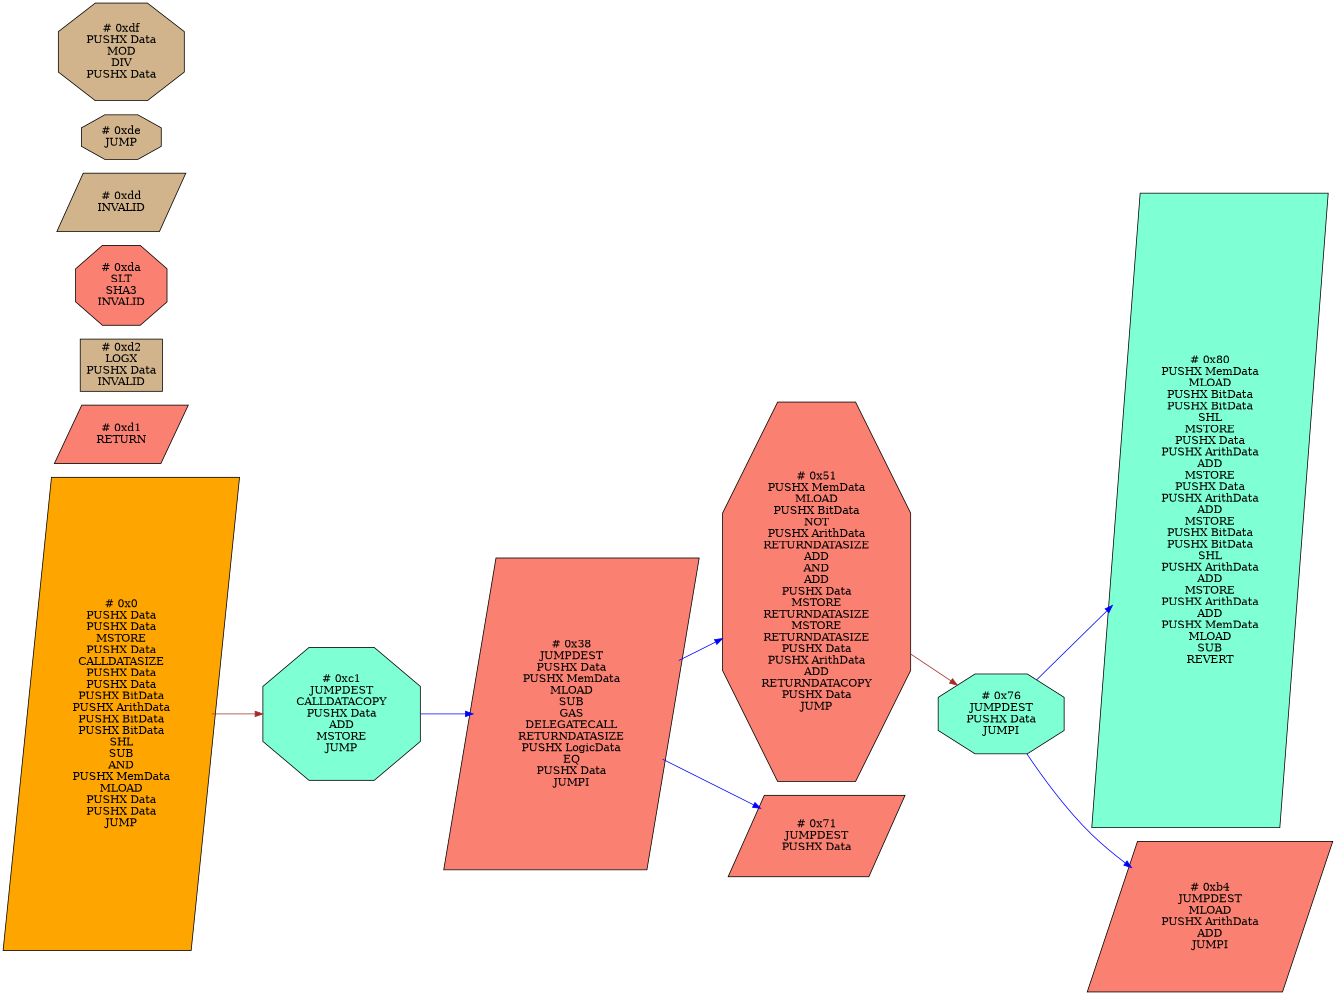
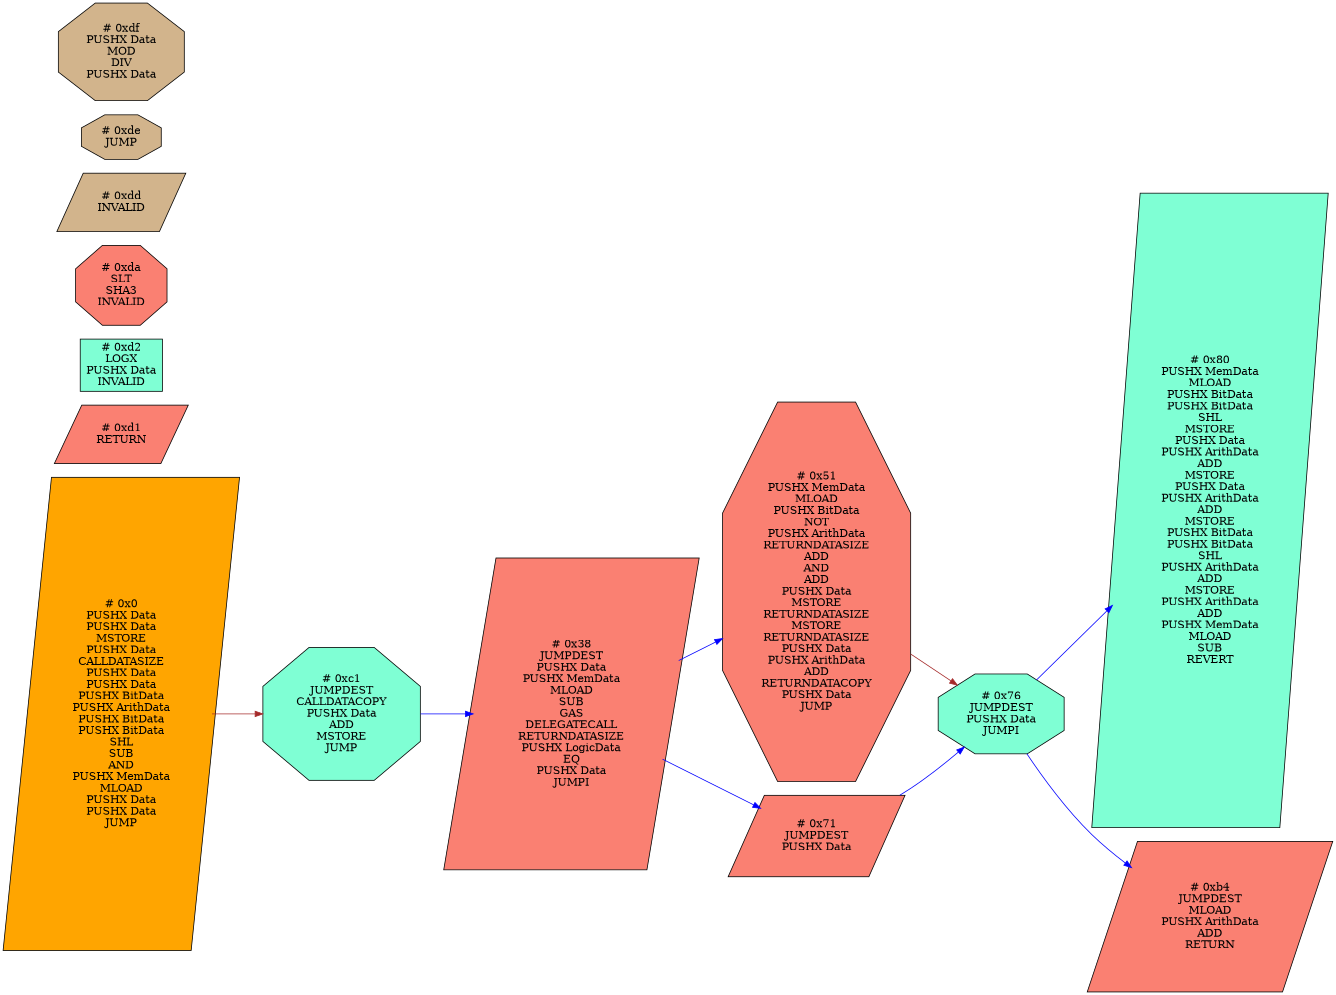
node "# 0xd2 LOGX PUSHX Data INVALID": fillcolor tan -> aquamarine
edge "# 0x71 JUMPDEST PUSHX Data" -> "# 0x76 JUMPDEST PUSHX Data JUMPI": added
node "# 0xb4 JUMPDEST MLOAD PUSHX ArithData ADD JUMPI": label "# 0xb4 JUMPDEST MLOAD PUSHX ArithData ADD JUMPI" -> "# 0xb4 JUMPDEST MLOAD PUSHX ArithData ADD RETURN"
